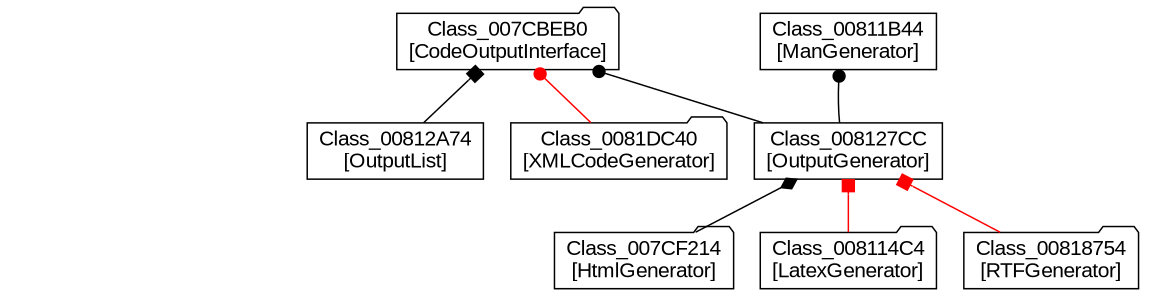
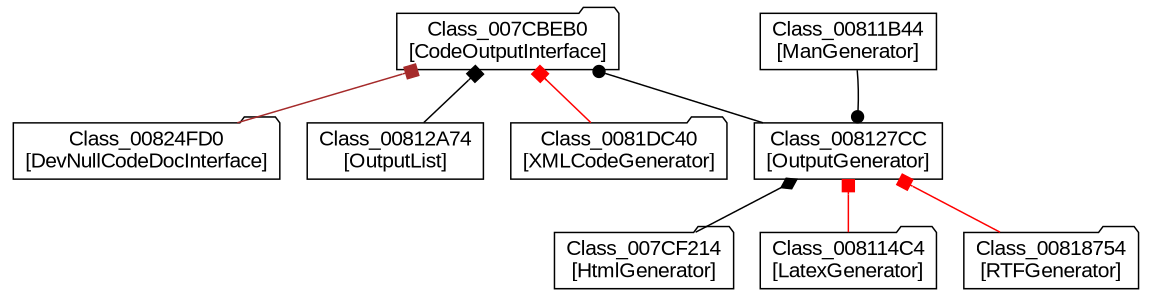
edge "Class_0081DC40 [XMLCodeGenerator]" -> "Class_007CBEB0 [CodeOutputInterface]": arrowhead dot -> box
edge "Class_008127CC [OutputGenerator]" -> "Class_00811B44 [ManGenerator]": reversed
node "Class_00824FD0 [DevNullCodeDocInterface]": added
